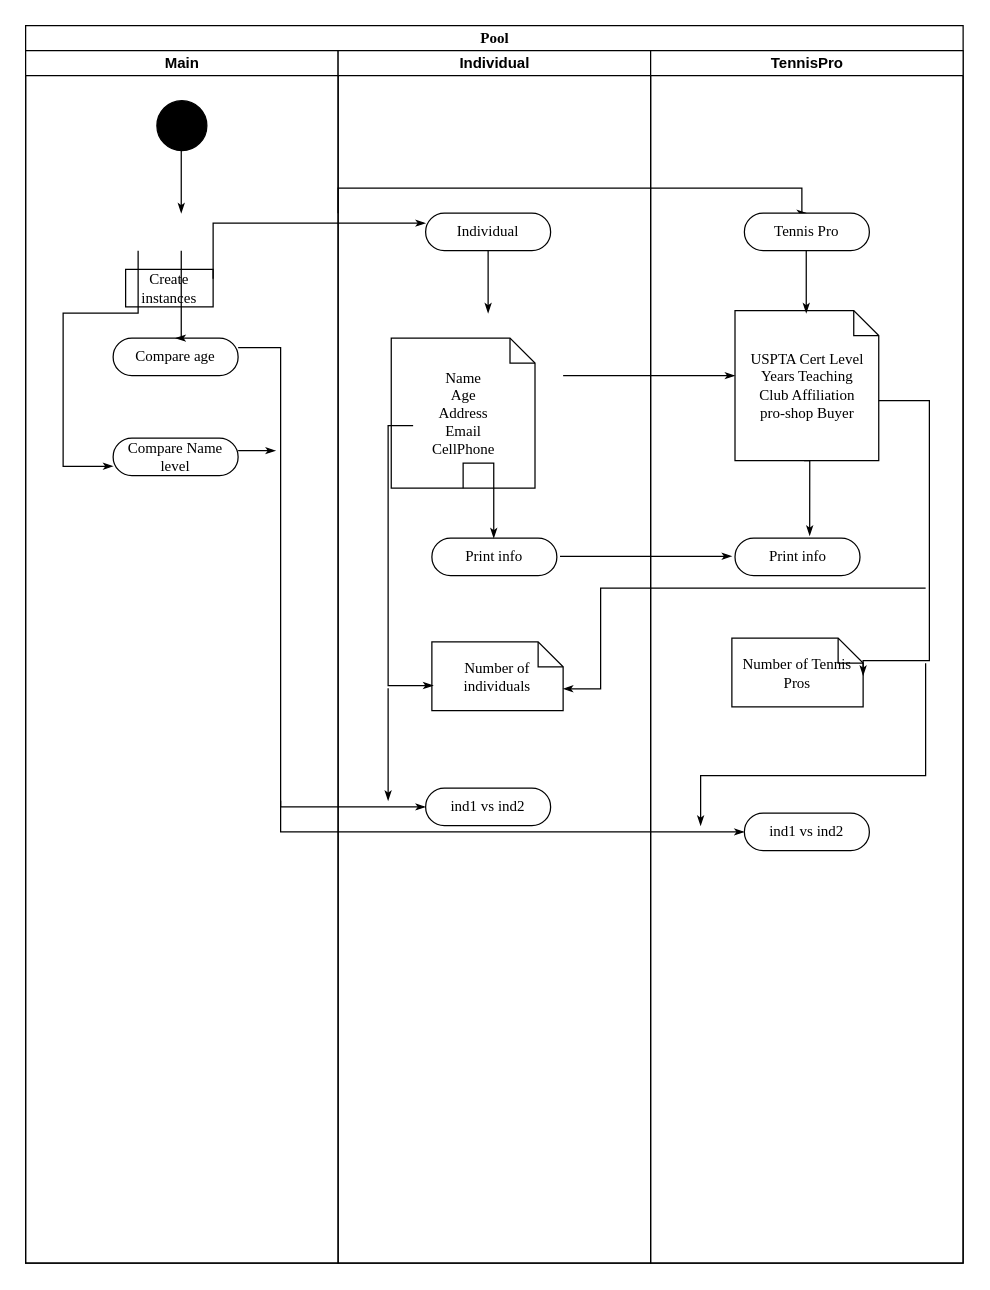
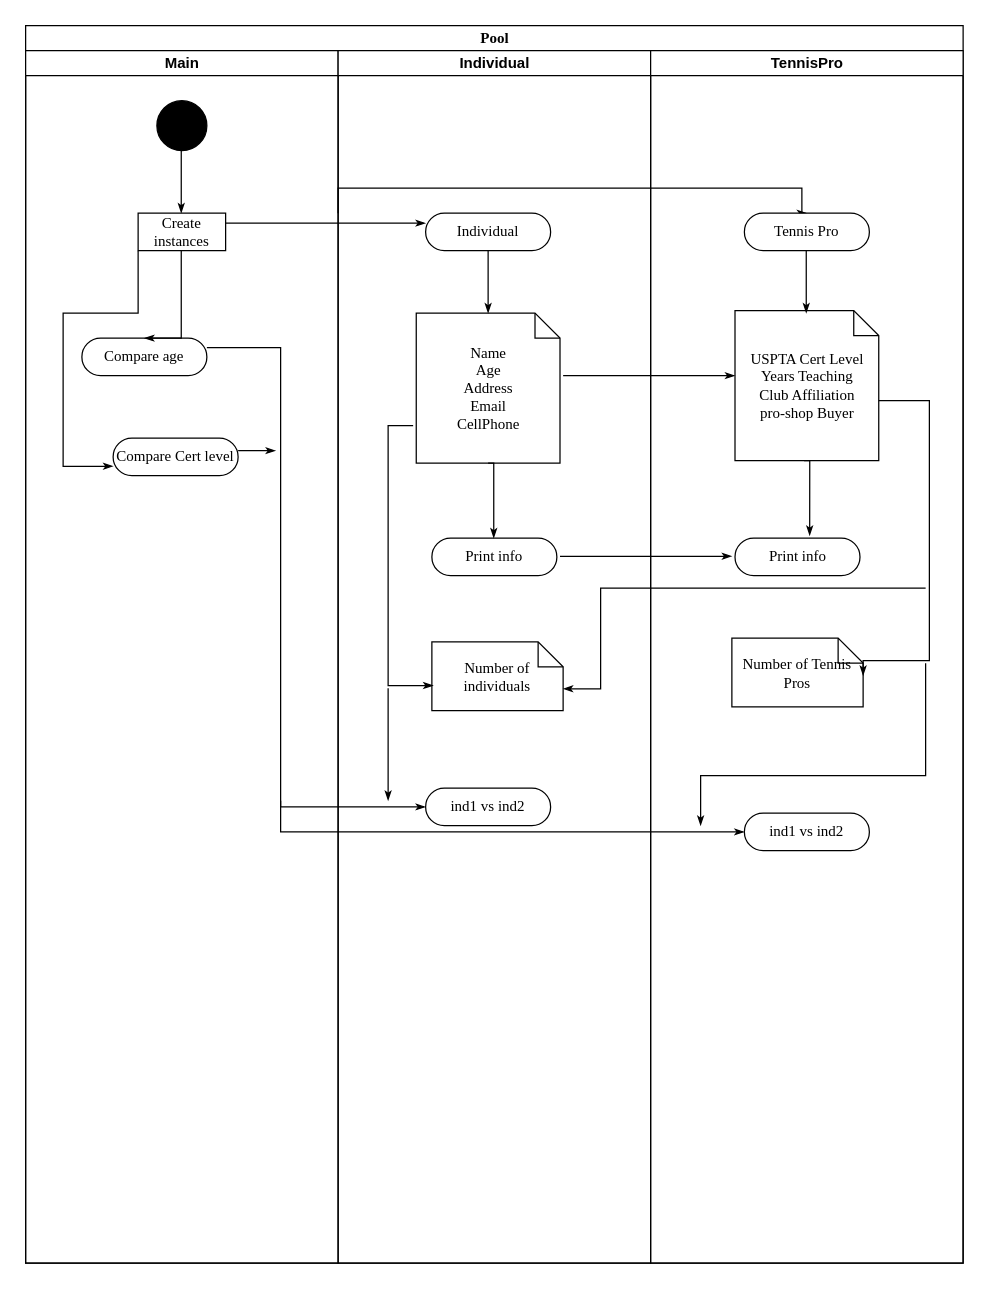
node "Create instances": moved (169, 288) -> (182, 232)
node "Compare age": moved (176, 357) -> (144, 357)
node "Name Age Address Email CellPhone": moved (463, 413) -> (488, 388)
node "Compare Name level": label "Compare Name level" -> "Compare Cert level"
